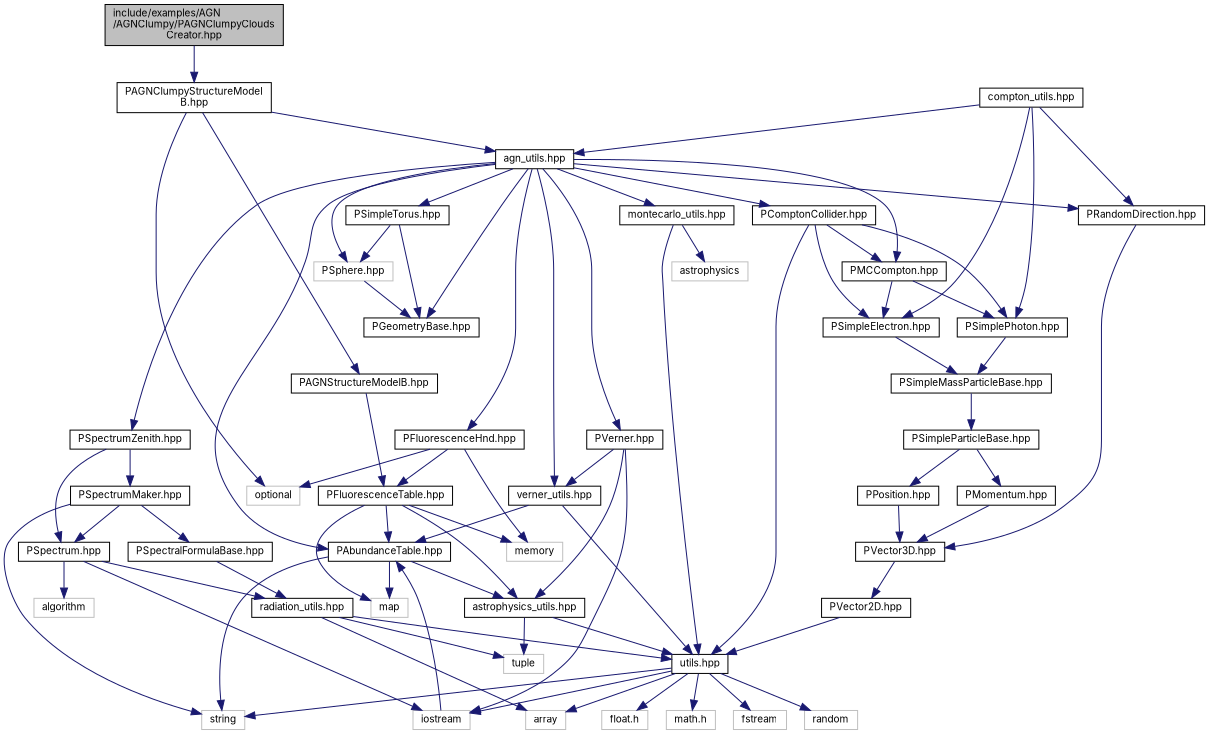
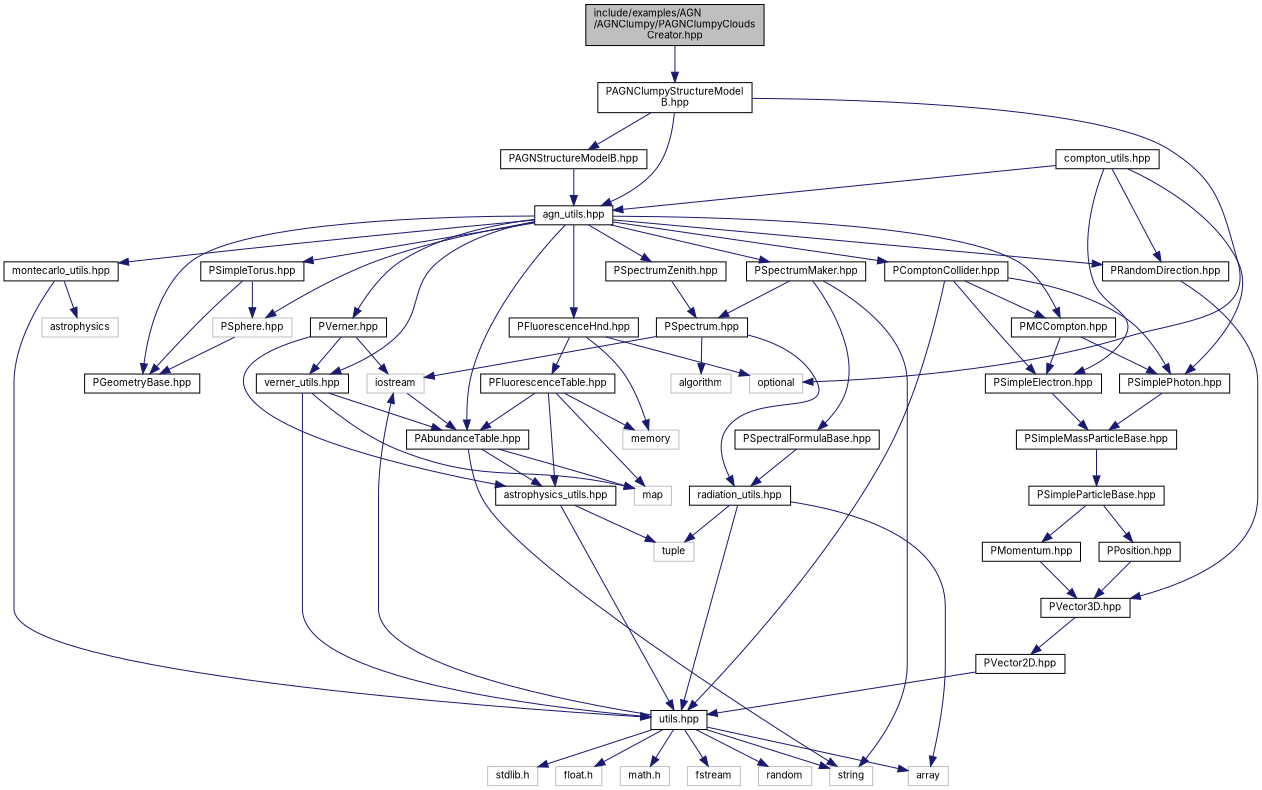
edge "PAGNStructureModelB.hpp" -> "PFluorescenceTable.hpp": now "PAGNStructureModelB.hpp" -> "agn_utils.hpp"
edge "PSpectrumZenith.hpp" -> "PSpectrumMaker.hpp": now "agn_utils.hpp" -> "PSpectrumMaker.hpp"
edge "verner_utils.hpp" -> "map": added
node "stdlib.h": added
